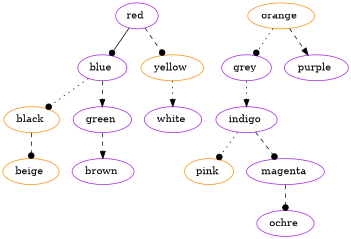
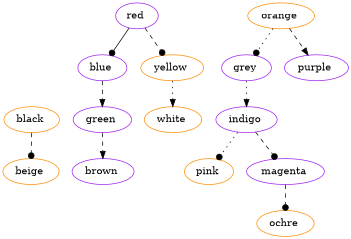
edge "blue" -> "black": removed
node "white": color purple -> darkorange
node "ochre": color purple -> darkorange
